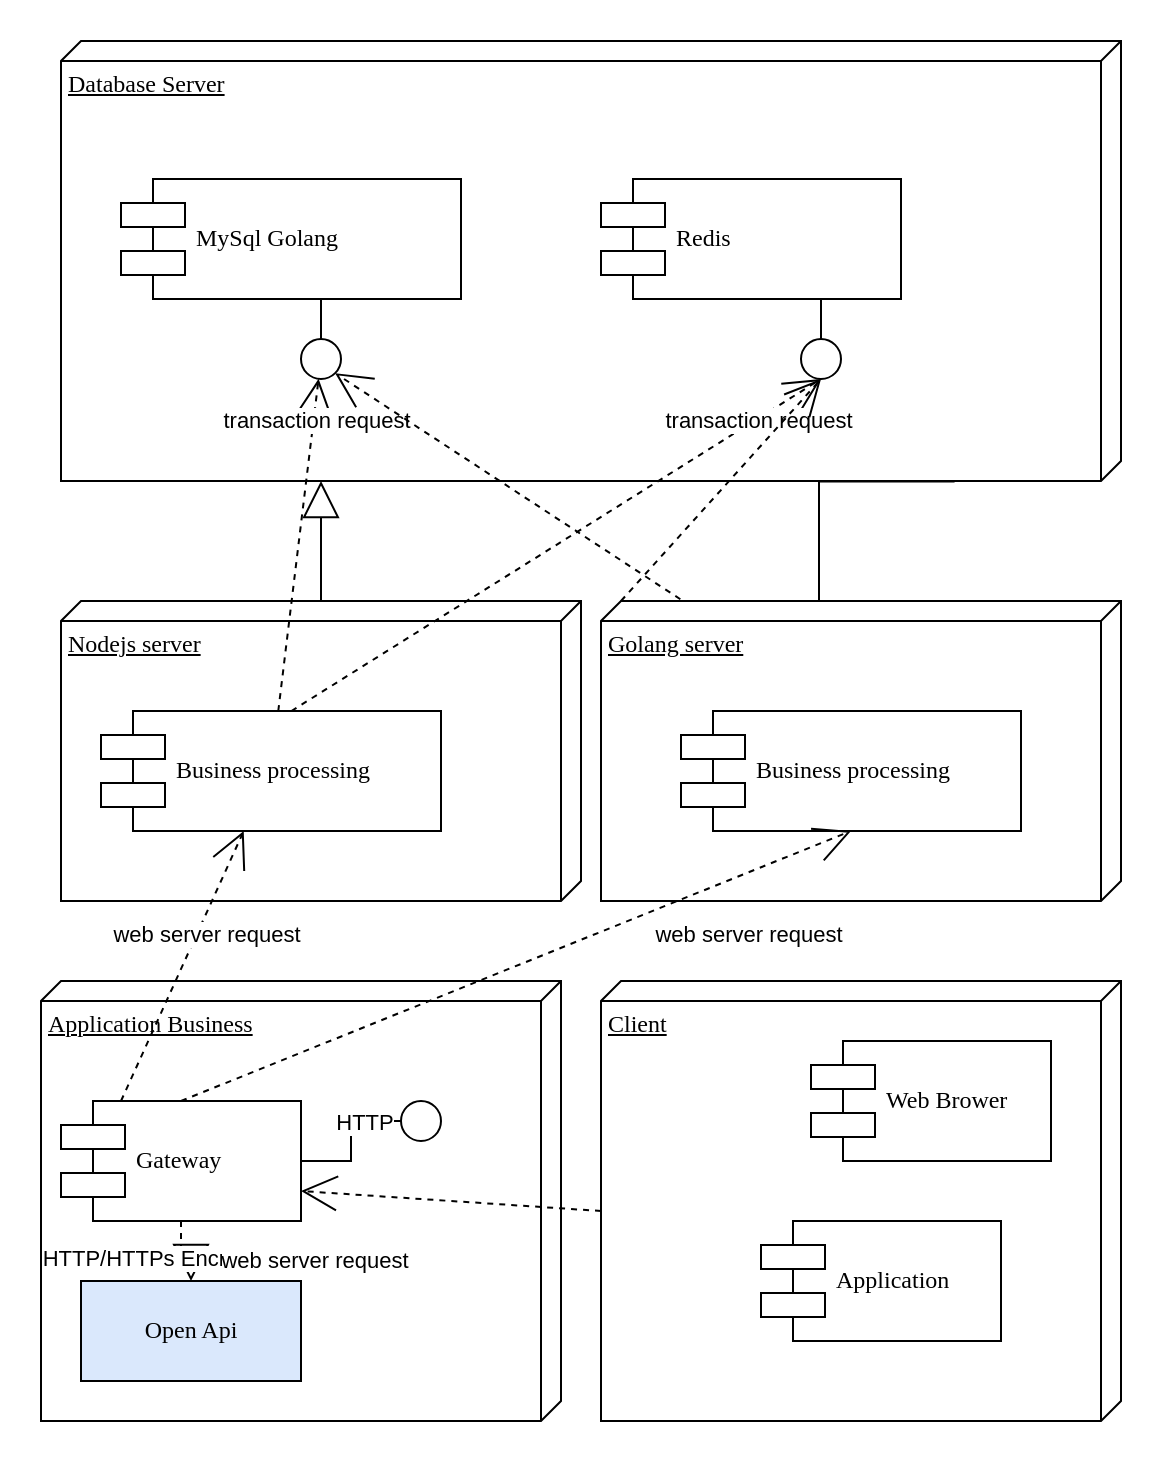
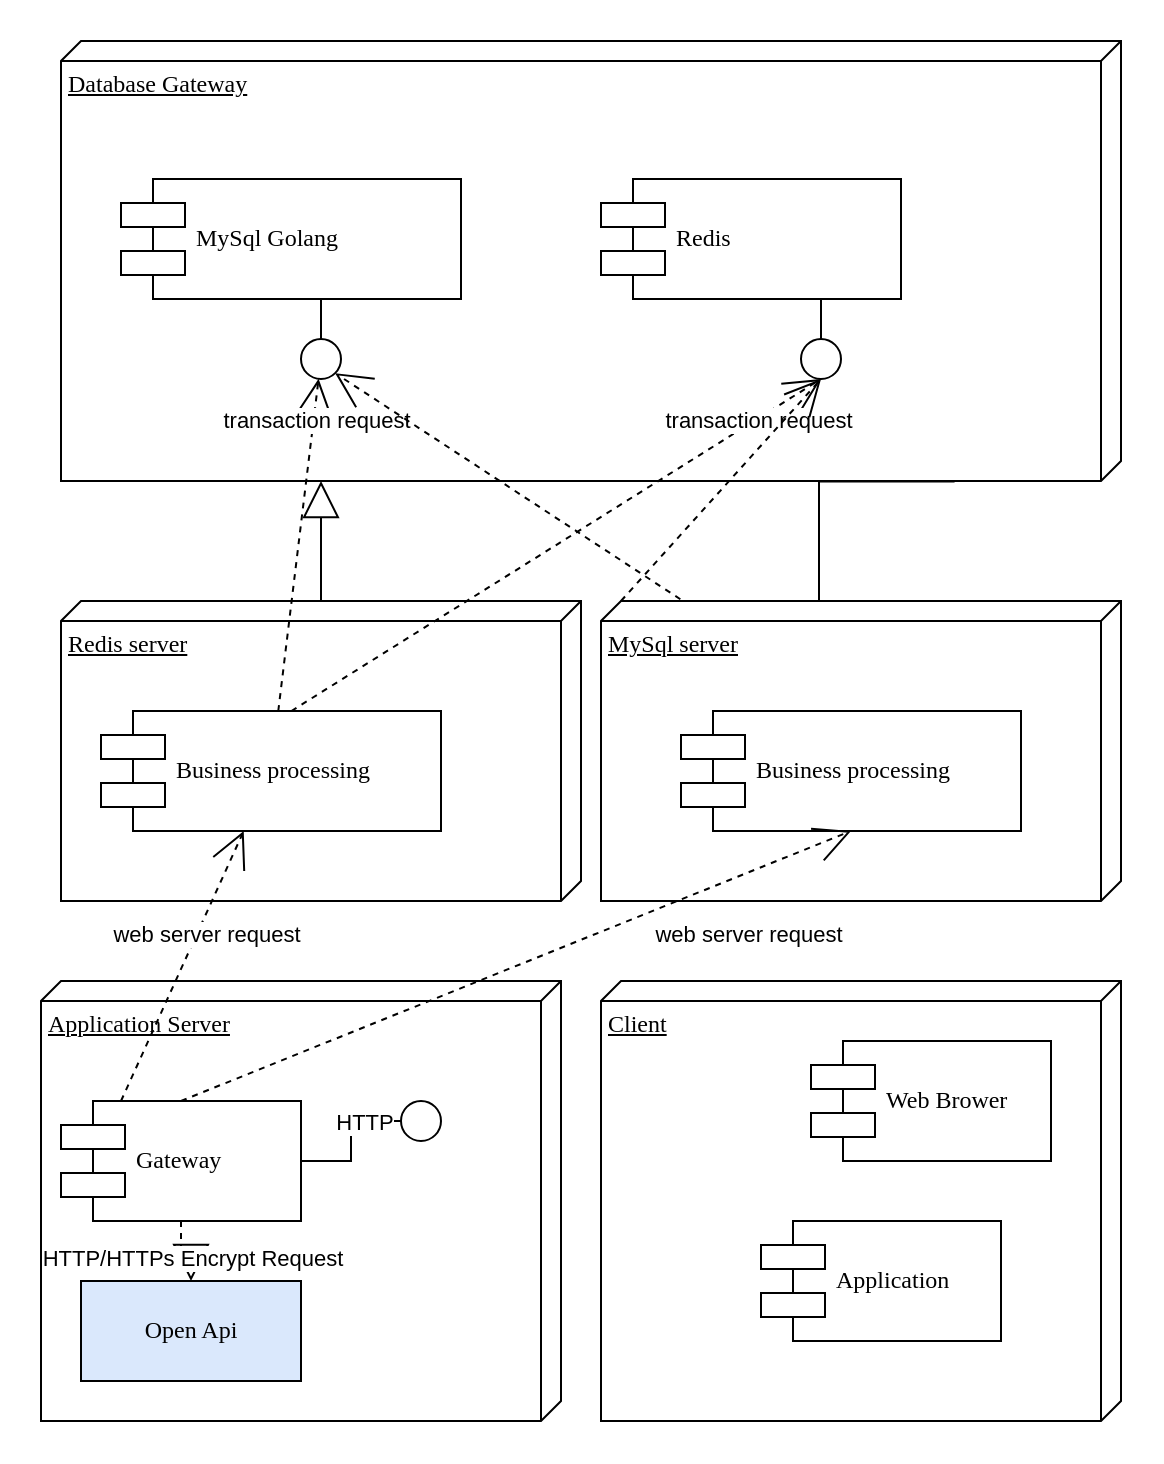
node "Database Server": label "Database Server" -> "Database Gateway"
node "Nodejs server": label "Nodejs server" -> "Redis server"
node "Golang server": label "Golang server" -> "MySql server"
node "Application Business": label "Application Business" -> "Application Server"
edge "Client" -> "Gateway": removed, label "web server request"
